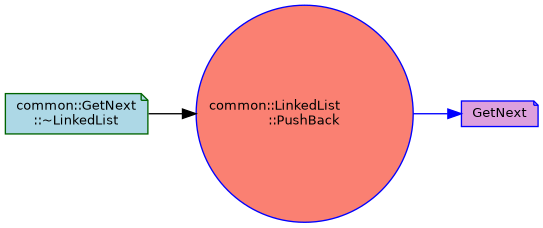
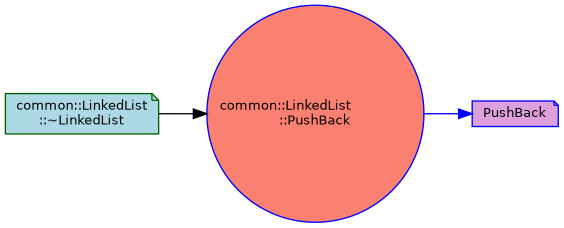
node "common::GetNext ::~LinkedList": label "common::GetNext ::~LinkedList" -> "common::LinkedList ::~LinkedList"
node "GetNext": label "GetNext" -> "PushBack"
